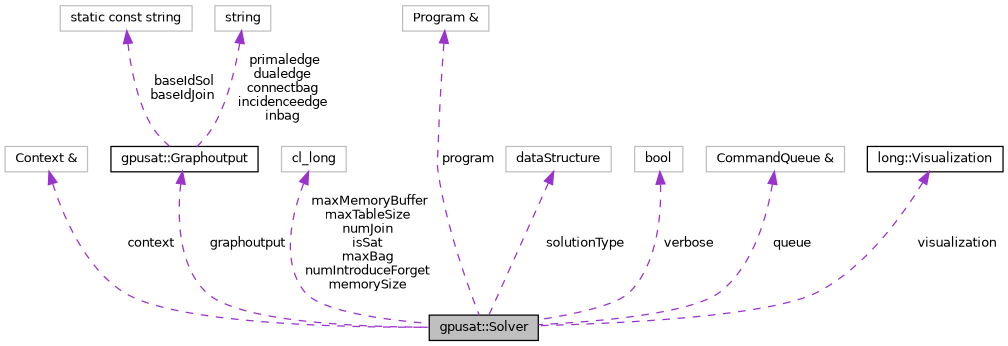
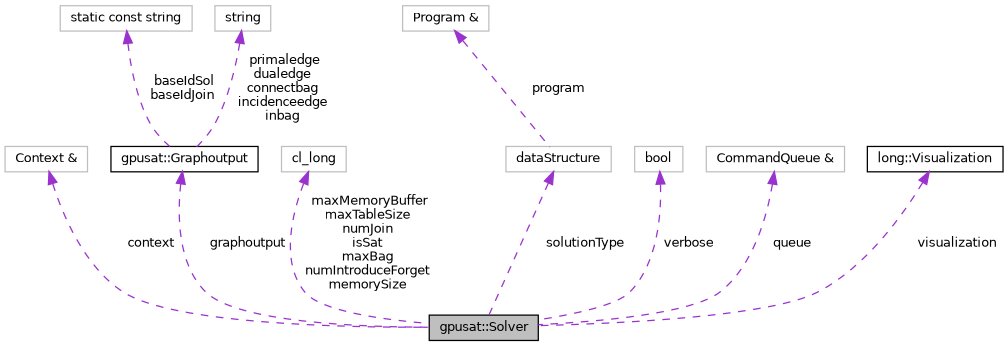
edge "gpusat::Solver" -> "Program &": now "dataStructure" -> "Program &"
